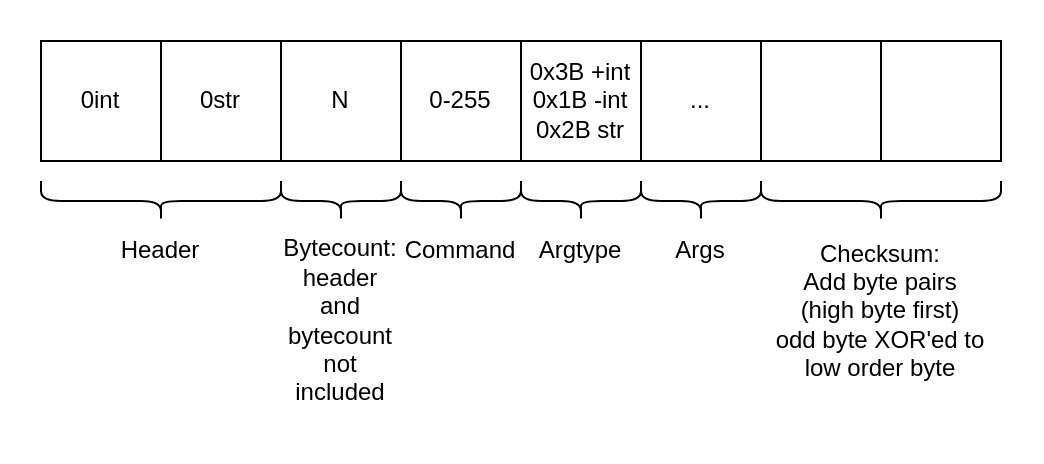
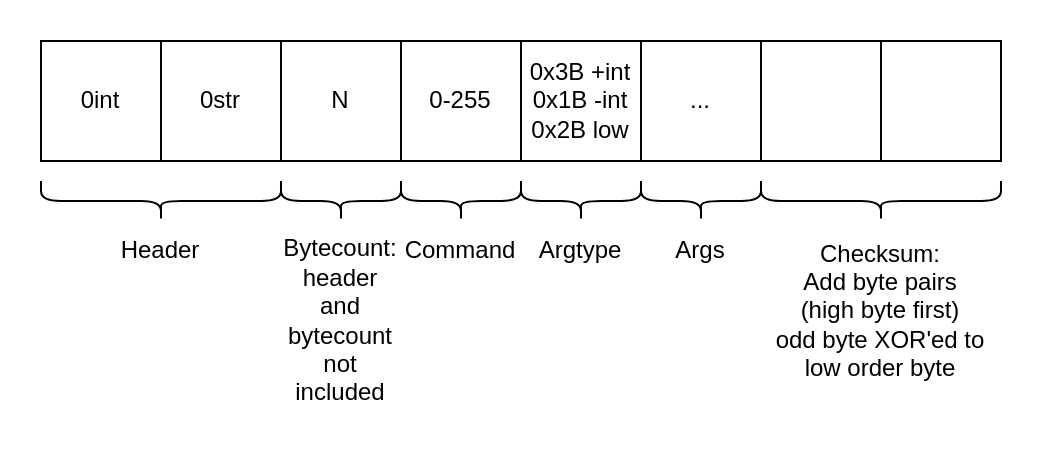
node "0x3B +int 0x1B -int 0x2B str": label "0x3B +int 0x1B -int 0x2B str" -> "0x3B +int 0x1B -int 0x2B low"
